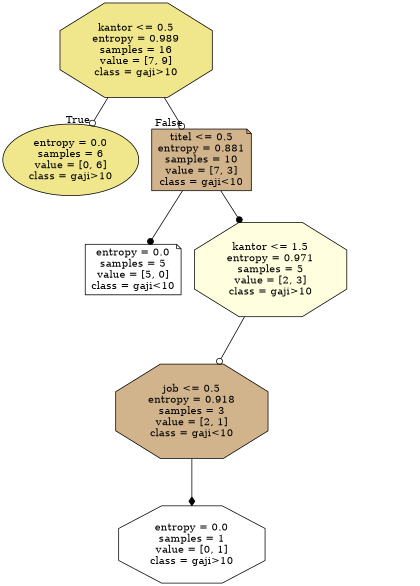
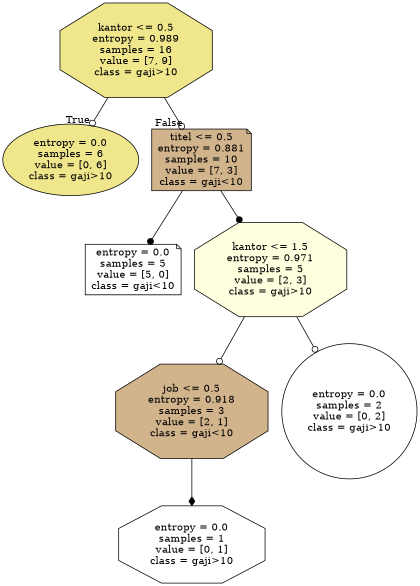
node "entropy = 0.0 samples = 2 value = [0, 2] class = gaji>10": added
